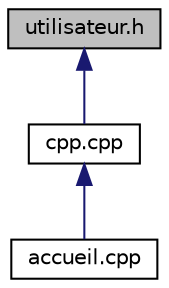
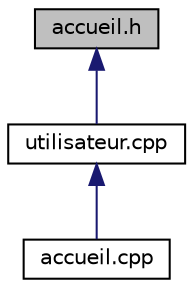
node "utilisateur.h": label "utilisateur.h" -> "accueil.h"
node "cpp.cpp": label "cpp.cpp" -> "utilisateur.cpp"
